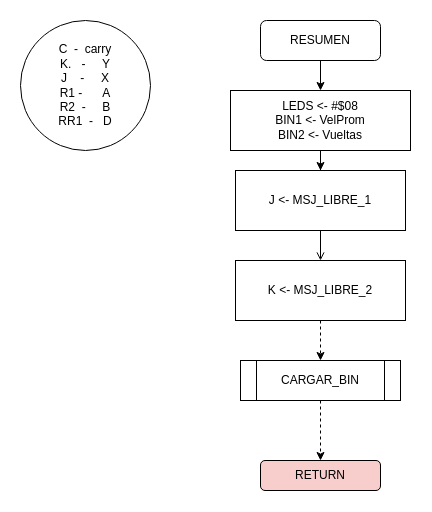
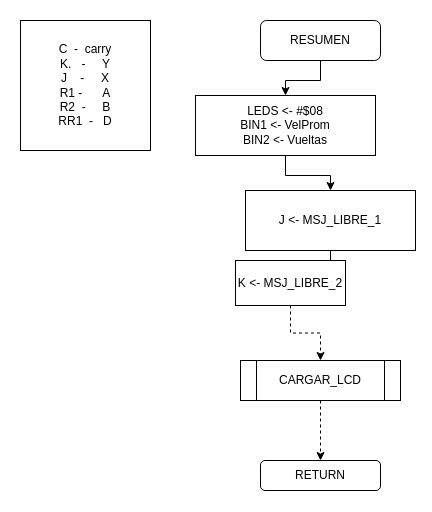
node "C - carry K. - Y J - X R1 - A R2 - B RR1 - D": shape ellipse -> rectangle
node "LEDS <- #$08 BIN1 <- VelProm BIN2 <- Vueltas": moved (321, 121) -> (286, 126)
node "J <- MSJ_LIBRE_1": moved (321, 201) -> (331, 221)
node "K <- MSJ_LIBRE_2": size 170x60 -> 110x45
node "CARGAR_BIN": label "CARGAR_BIN" -> "CARGAR_LCD"
node "RETURN": fillcolor #f8cecc -> #ffffff
